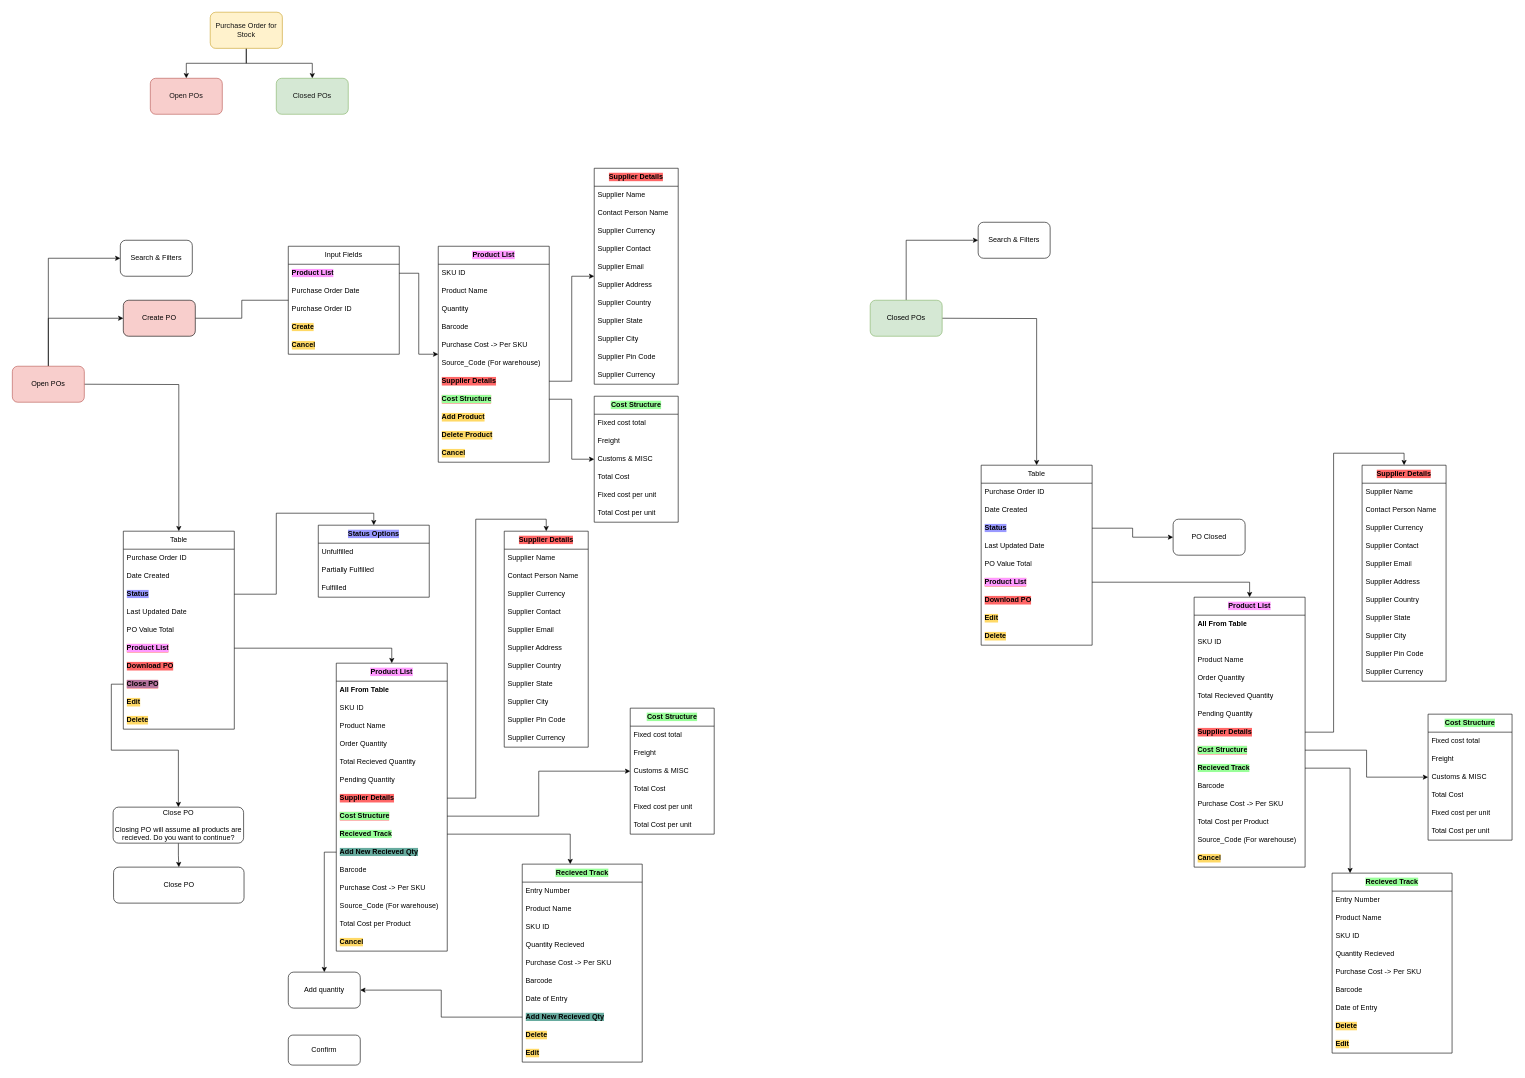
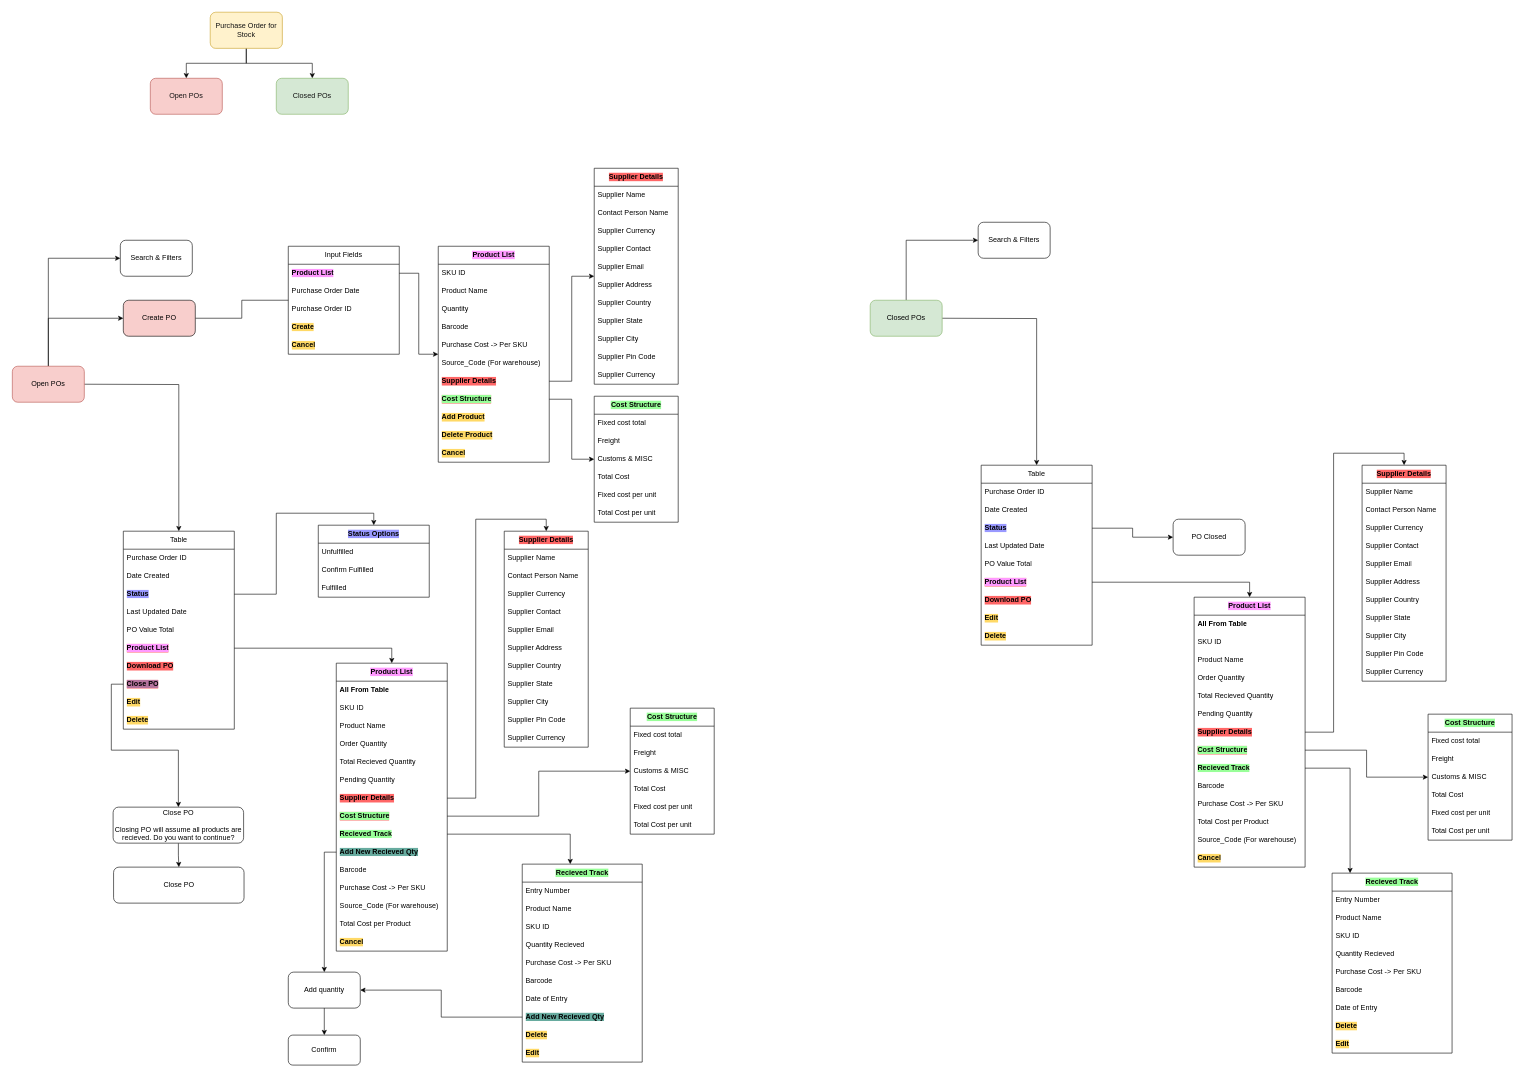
node "Partially Fulfilled": label "Partially Fulfilled" -> "Confirm Fulfilled"
edge "Add quantity" -> "Confirm": added
